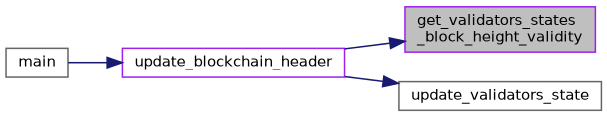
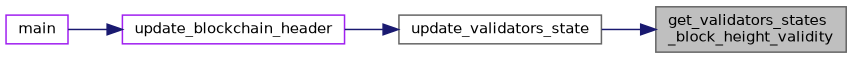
node "get_validators_states _block_height_validity": color purple -> gray40
edge "update_blockchain_header" -> "get_validators_states _block_height_validity": now "update_validators_state" -> "get_validators_states _block_height_validity"
node "main": color gray40 -> purple
